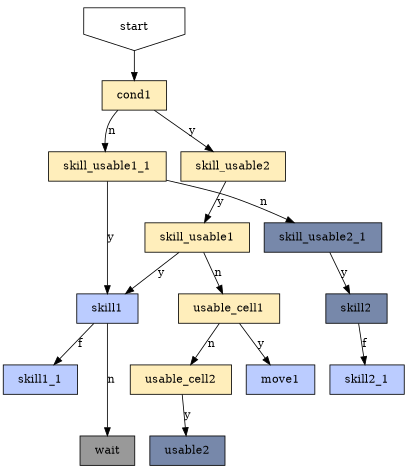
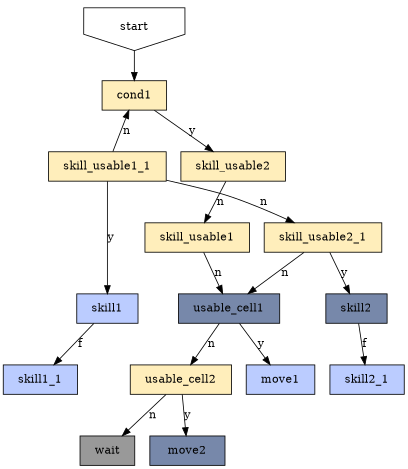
edge "cond1" -> "skill_usable1_1": reversed
edge "skill_usable2" -> "skill_usable1": label "y" -> "n"
node "skill_usable2_1": fillcolor #7788aa -> #ffeebb
edge "skill_usable1" -> "skill1": removed, label "y"
edge "skill_usable2_1" -> "usable_cell1": added, label "n"
node "usable_cell1": fillcolor #ffeebb -> #7788aa
edge "skill1" -> "wait": now "usable_cell2" -> "wait"
node "usable2": label "usable2" -> "move2"
